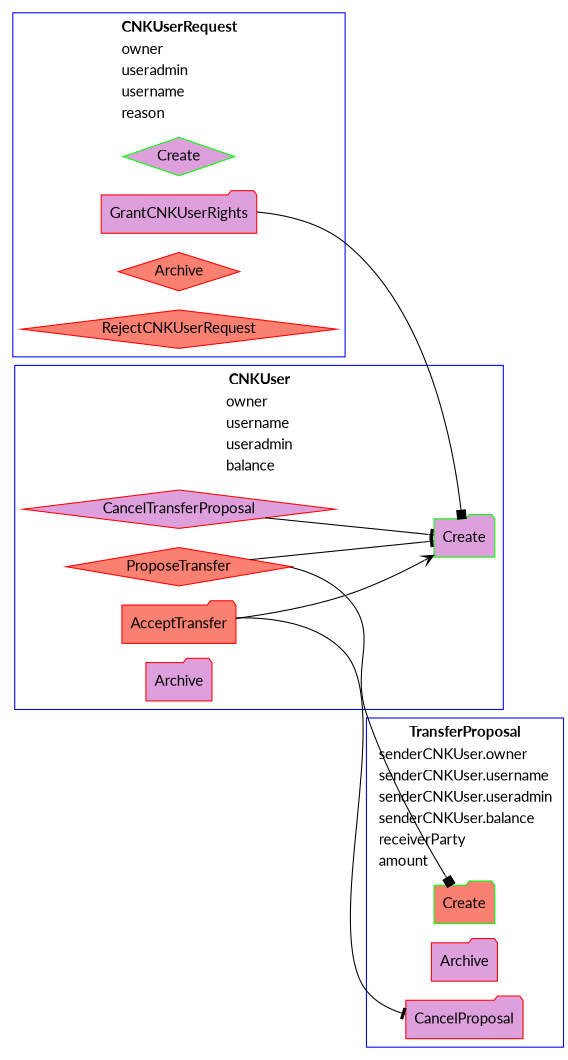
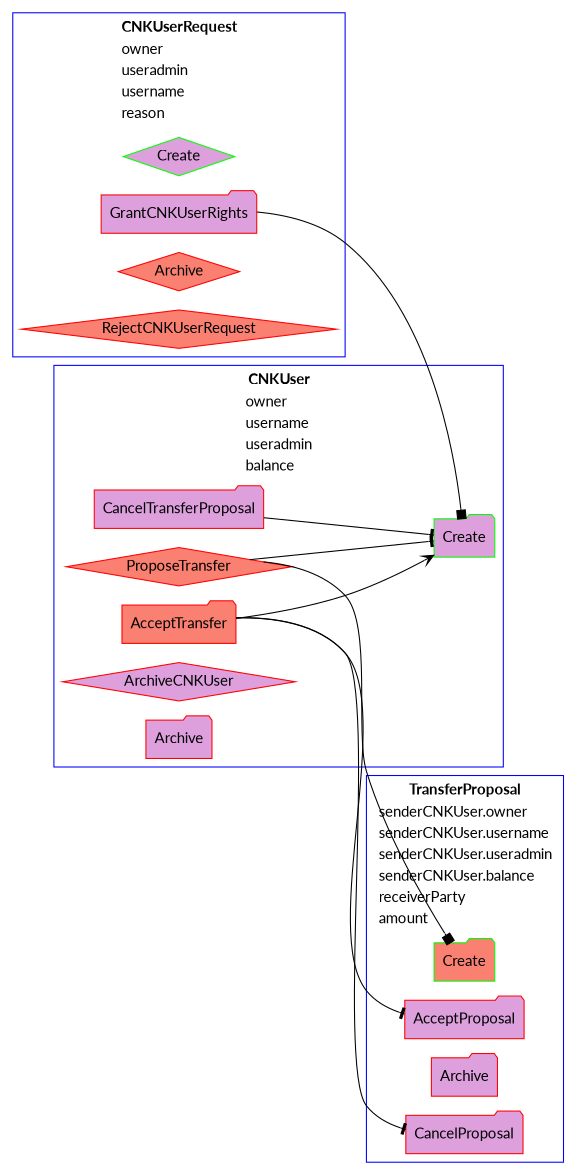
node "CancelTransferProposal": shape diamond -> folder
node "ArchiveCNKUser": added
node "AcceptProposal": added
